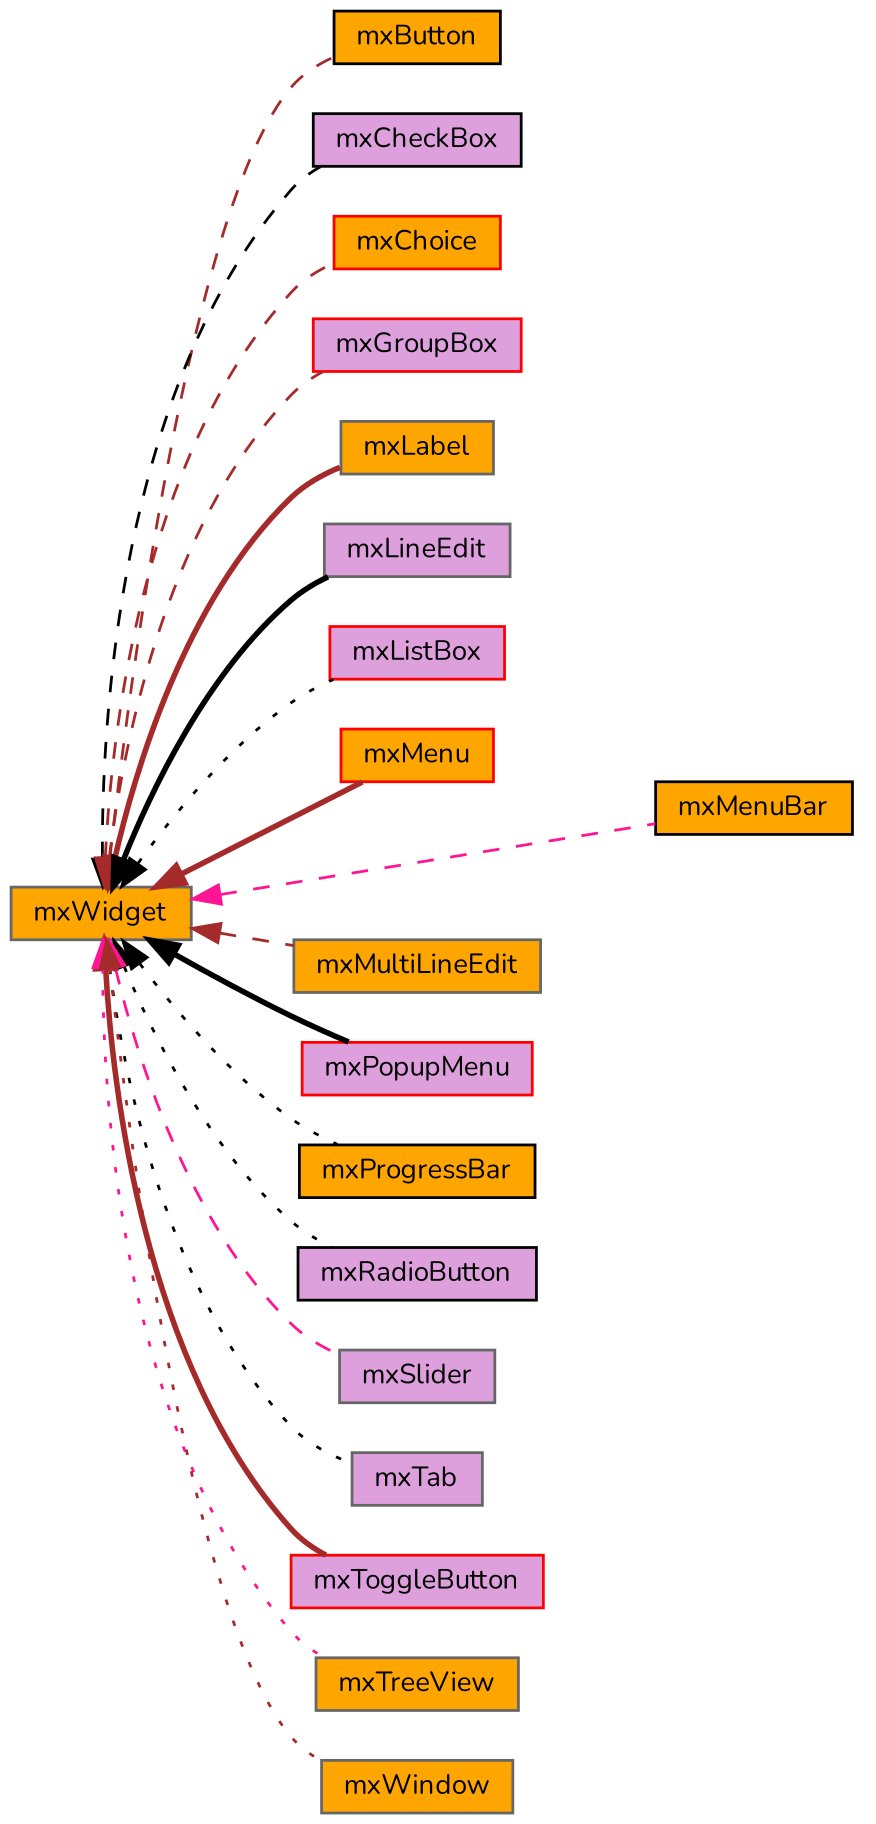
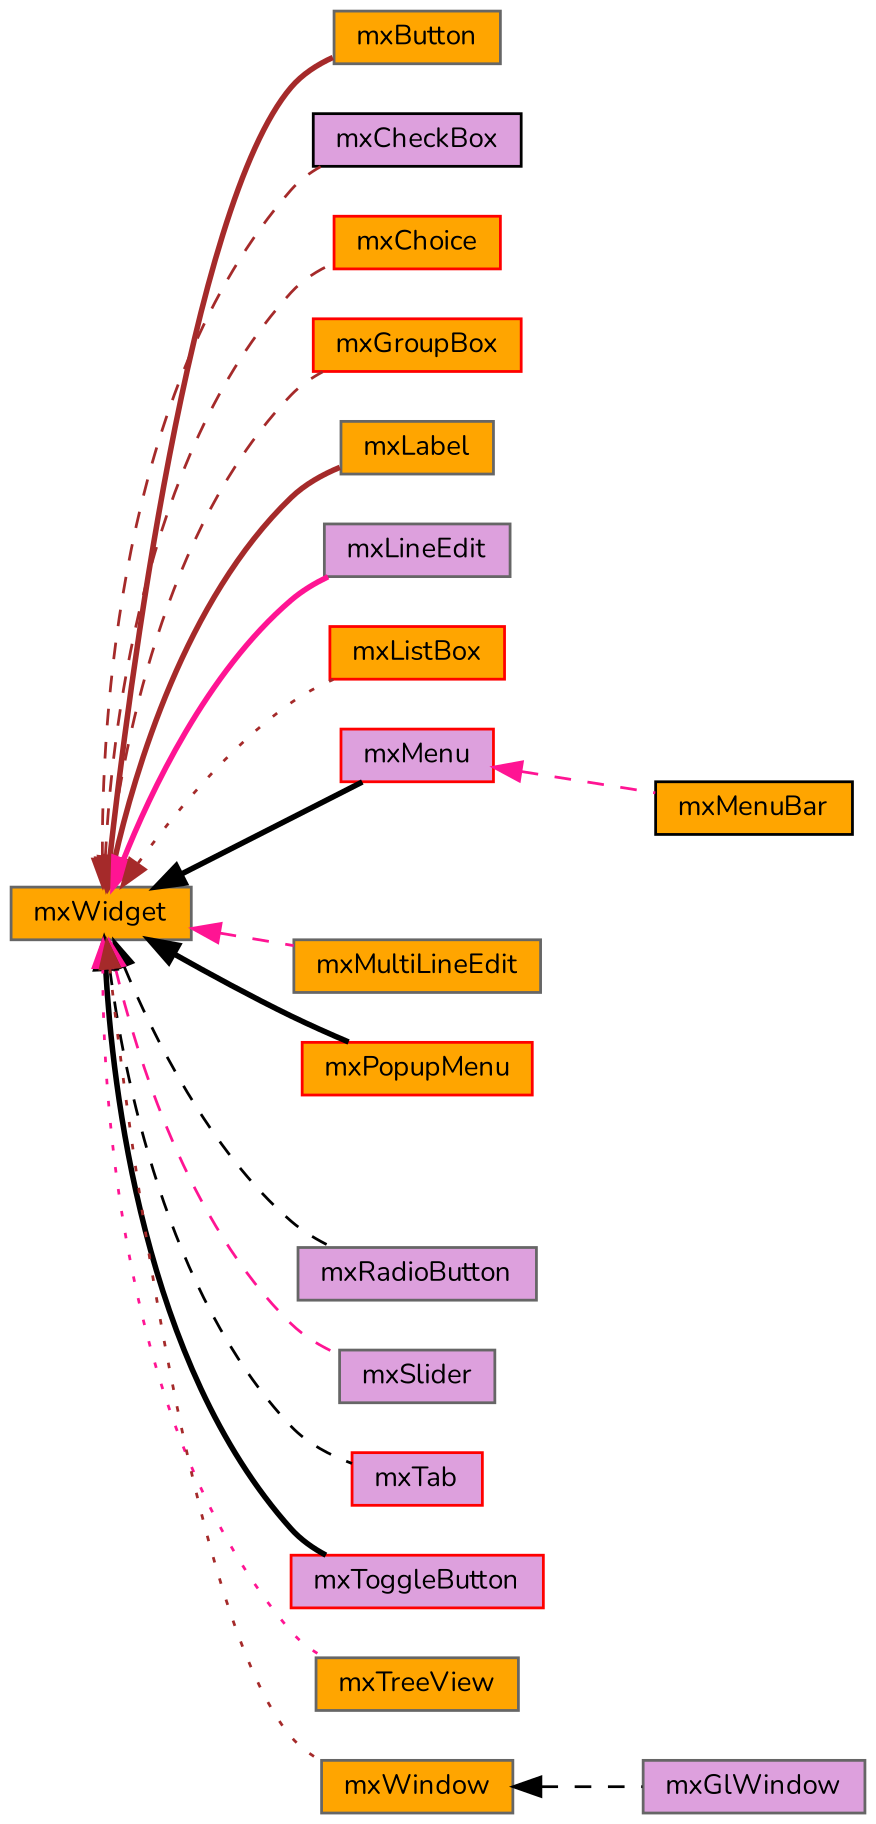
node "mxButton": color black -> gray40
edge "mxButton" -> "mxWidget": style dashed -> bold
node "mxGroupBox": fillcolor plum -> orange
edge "mxCheckBox" -> "mxWidget": color black -> brown
node "mxListBox": fillcolor plum -> orange
edge "mxLineEdit" -> "mxWidget": color black -> deeppink
node "mxMenu": fillcolor orange -> plum
edge "mxListBox" -> "mxWidget": color black -> brown
edge "mxMenu" -> "mxWidget": color brown -> black
edge "mxMenuBar" -> "mxWidget": now "mxMenuBar" -> "mxMenu"
edge "mxMultiLineEdit" -> "mxWidget": color brown -> deeppink
node "mxPopupMenu": fillcolor plum -> orange
edge "mxRadioButton" -> "mxWidget": style dotted -> dashed
node "mxProgressBar": removed
edge "mxTab" -> "mxWidget": style dotted -> dashed
node "mxRadioButton": color black -> gray40
edge "mxToggleButton" -> "mxWidget": color brown -> black
node "mxTab": color gray40 -> red
node "mxGlWindow": added
